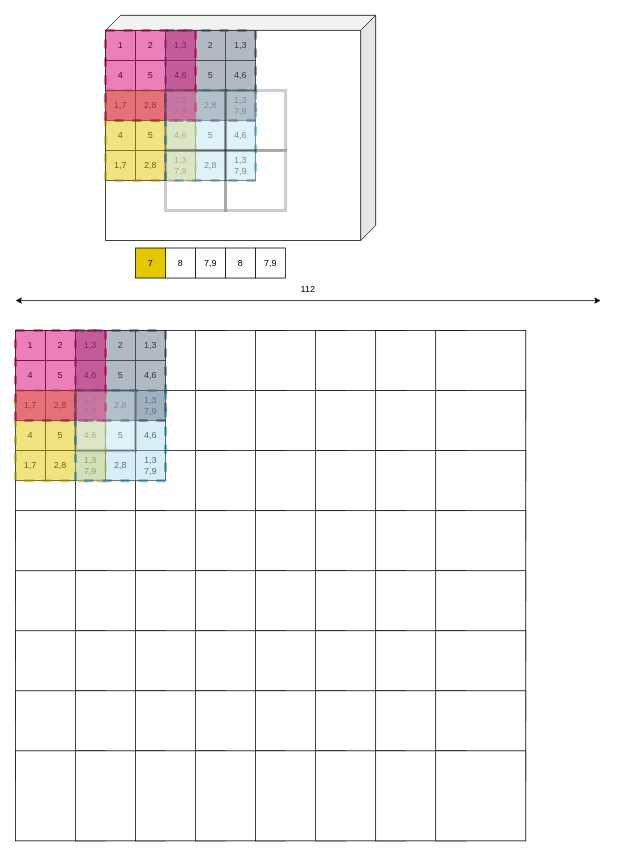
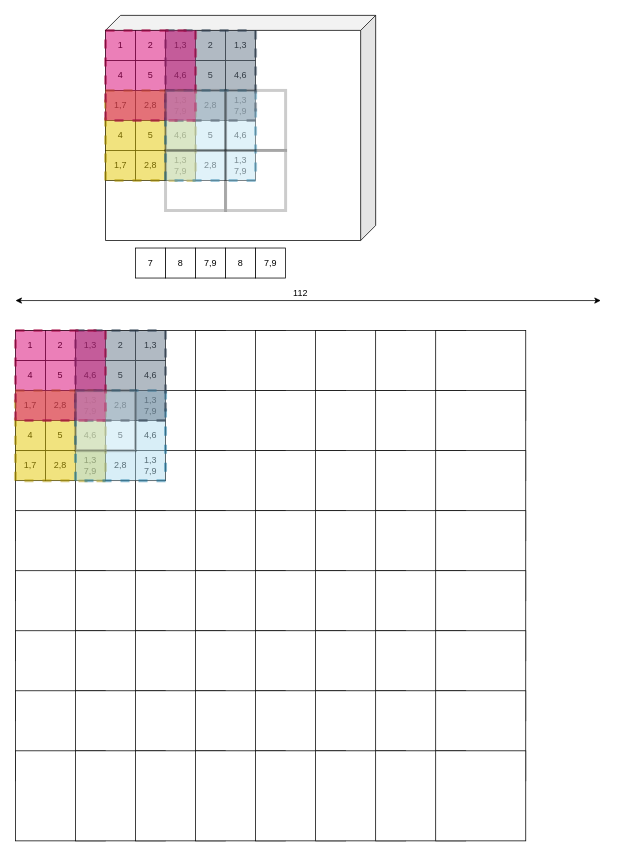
node "7": fillcolor #e3c800 -> #ffffff
node "112": moved (308, 289) -> (300, 293)
